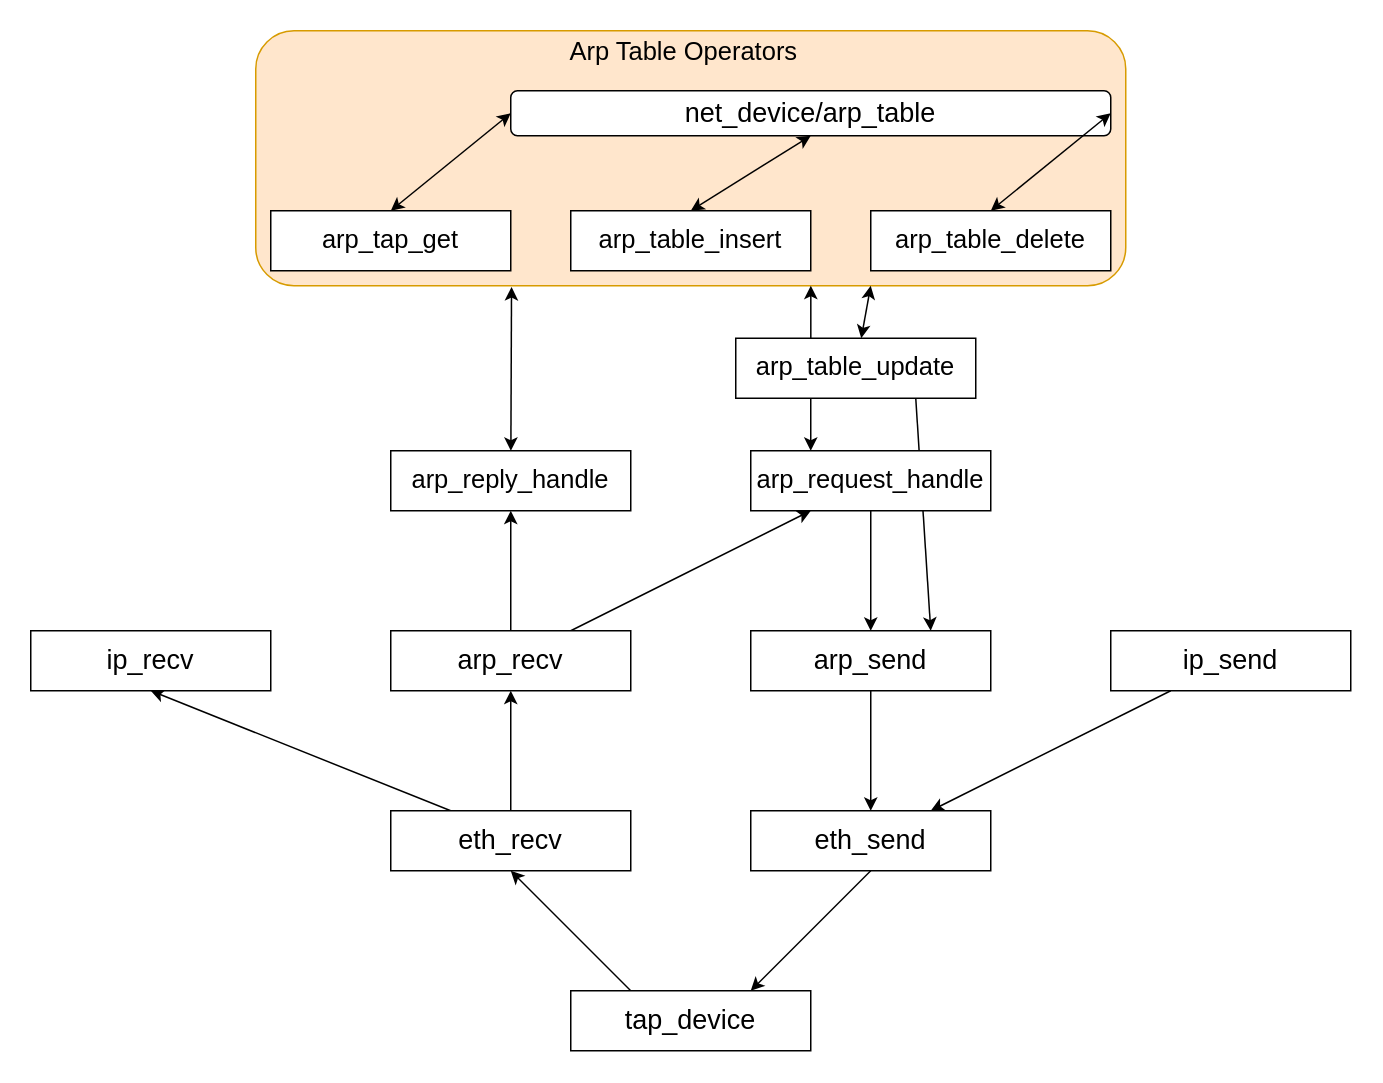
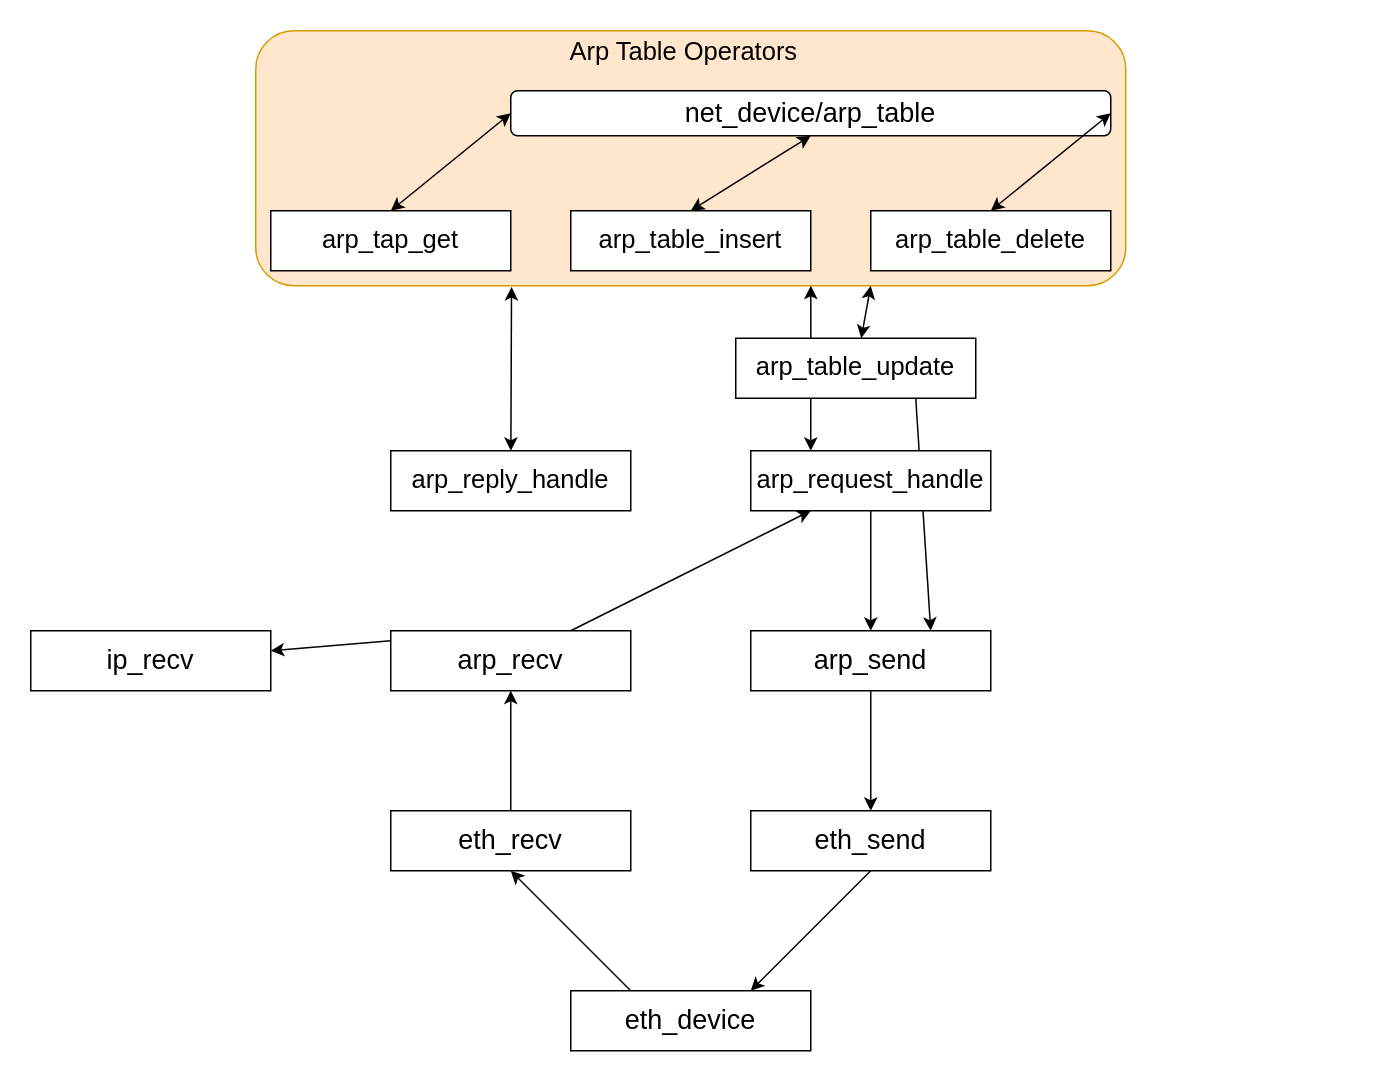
edge "arp_recv" -> "arp_reply_handle": now "arp_recv" -> "ip_recv"
node "ip_send": removed
edge "ip_send" -> "eth_send": removed
edge "eth_recv" -> "ip_recv": removed
node "tap_device": label "tap_device" -> "eth_device"
